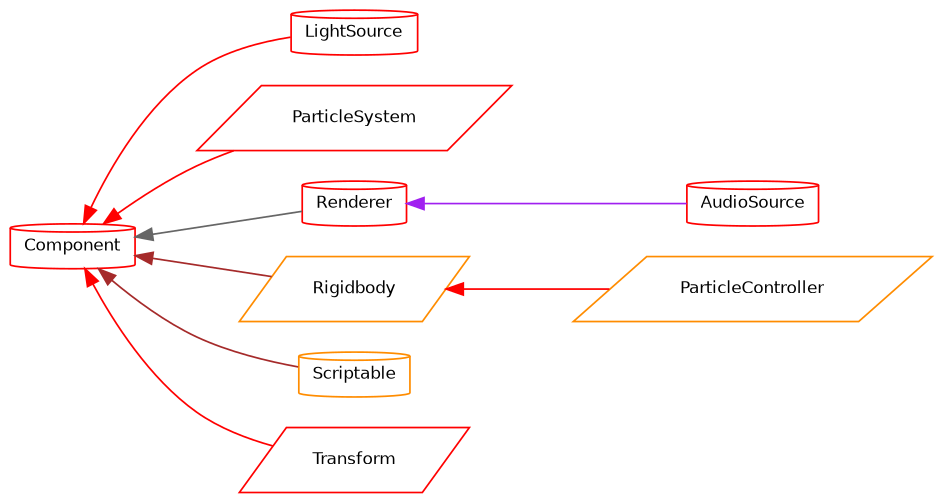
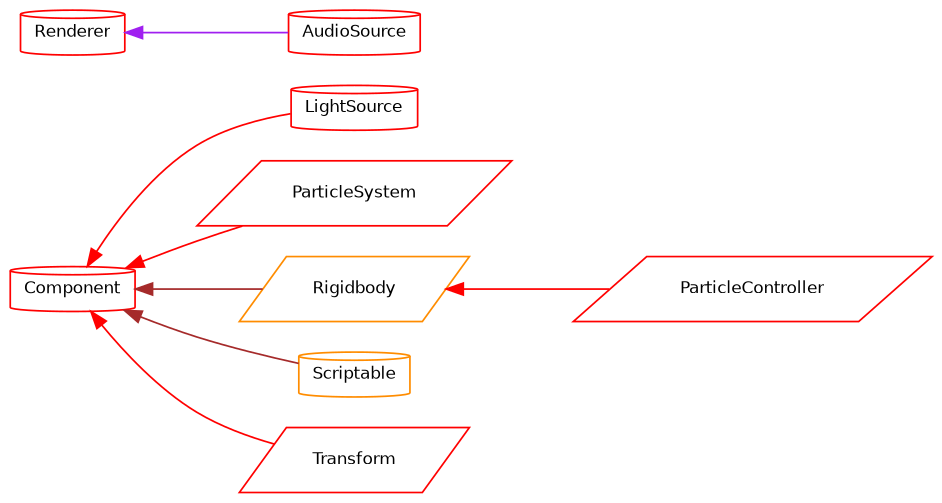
edge "Renderer" -> "Component": removed
node "ParticleController": color darkorange -> red
